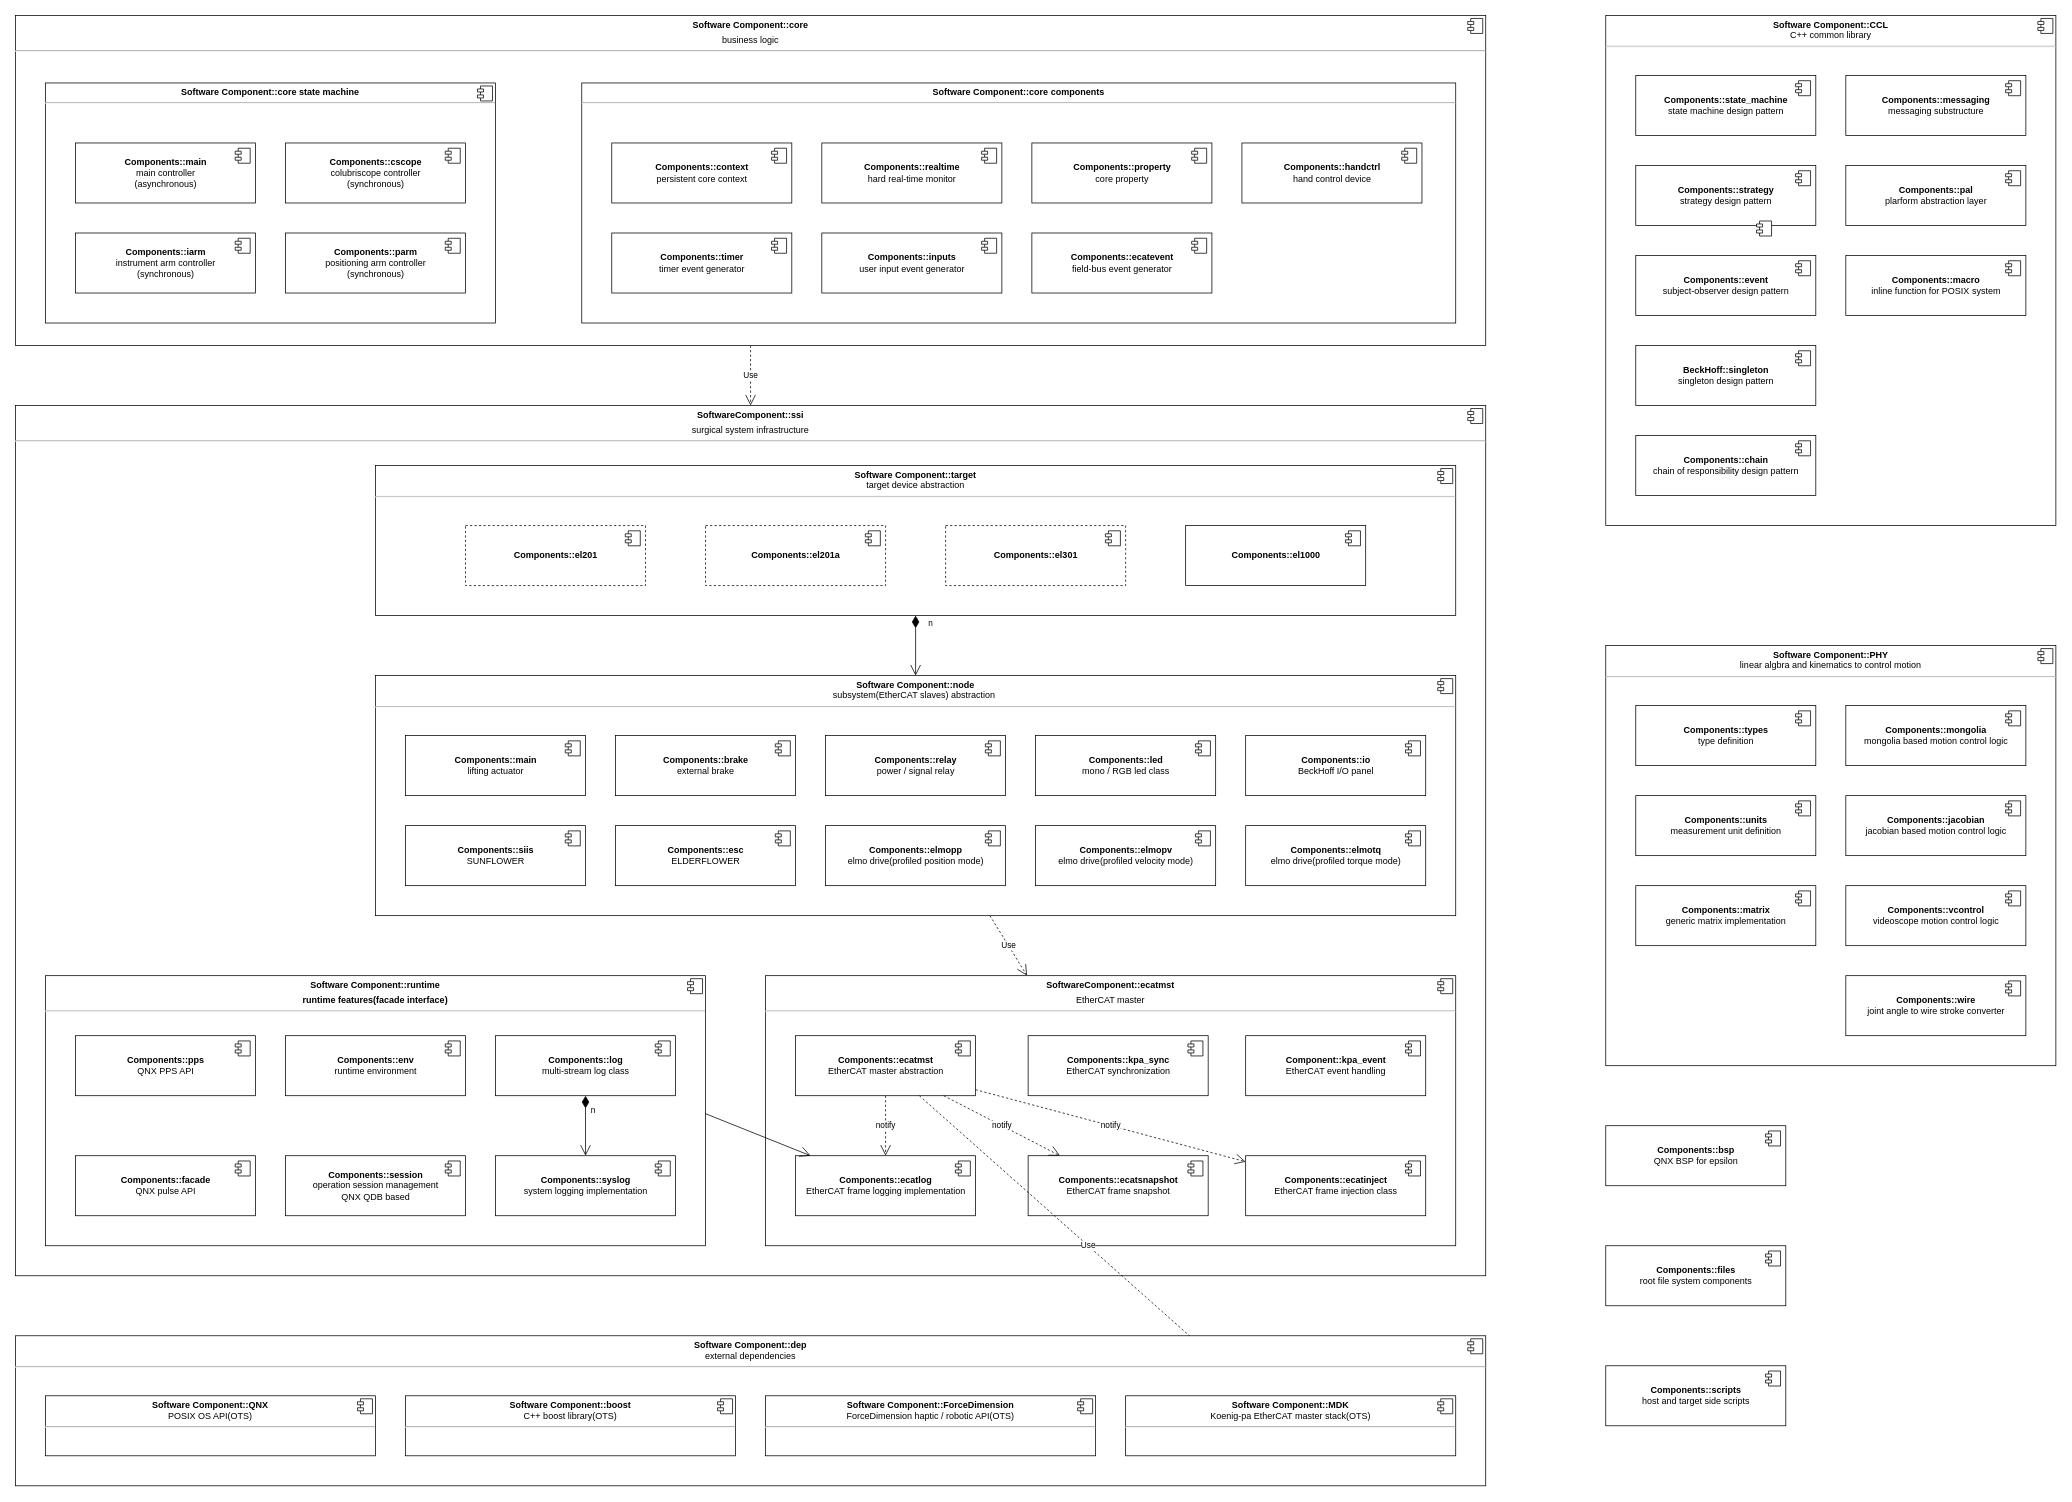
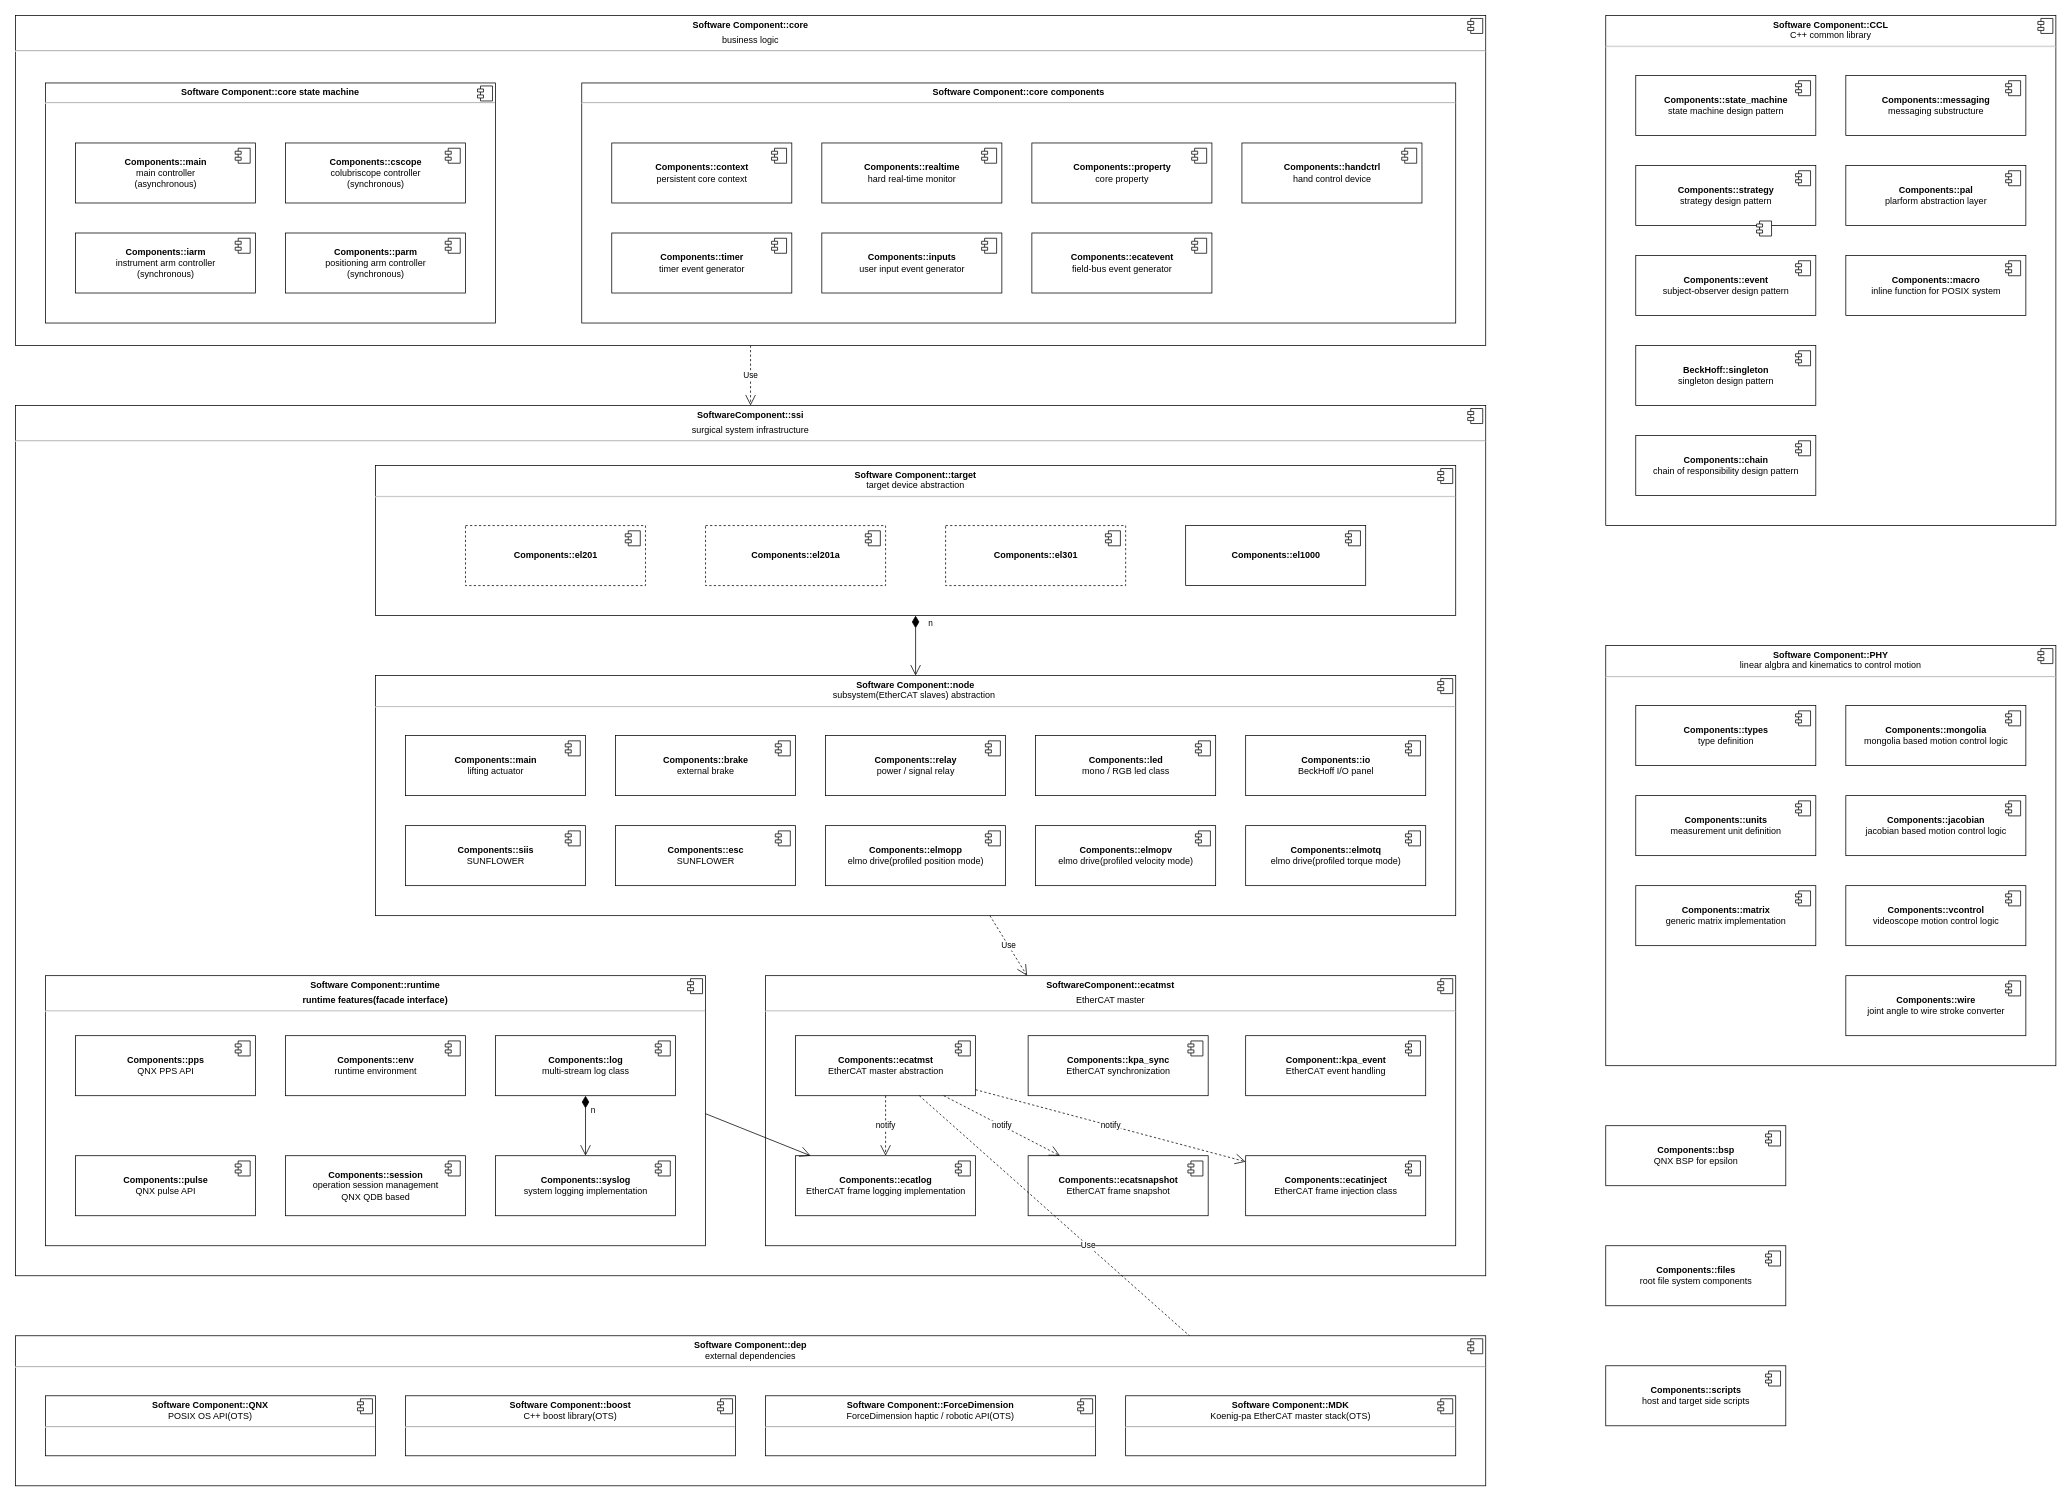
node "Components::esc ELDERFLOWER": label "Components::esc ELDERFLOWER" -> "Components::esc SUNFLOWER"
node "Components::facade QNX pulse API": label "Components::facade QNX pulse API" -> "Components::pulse QNX pulse API"
